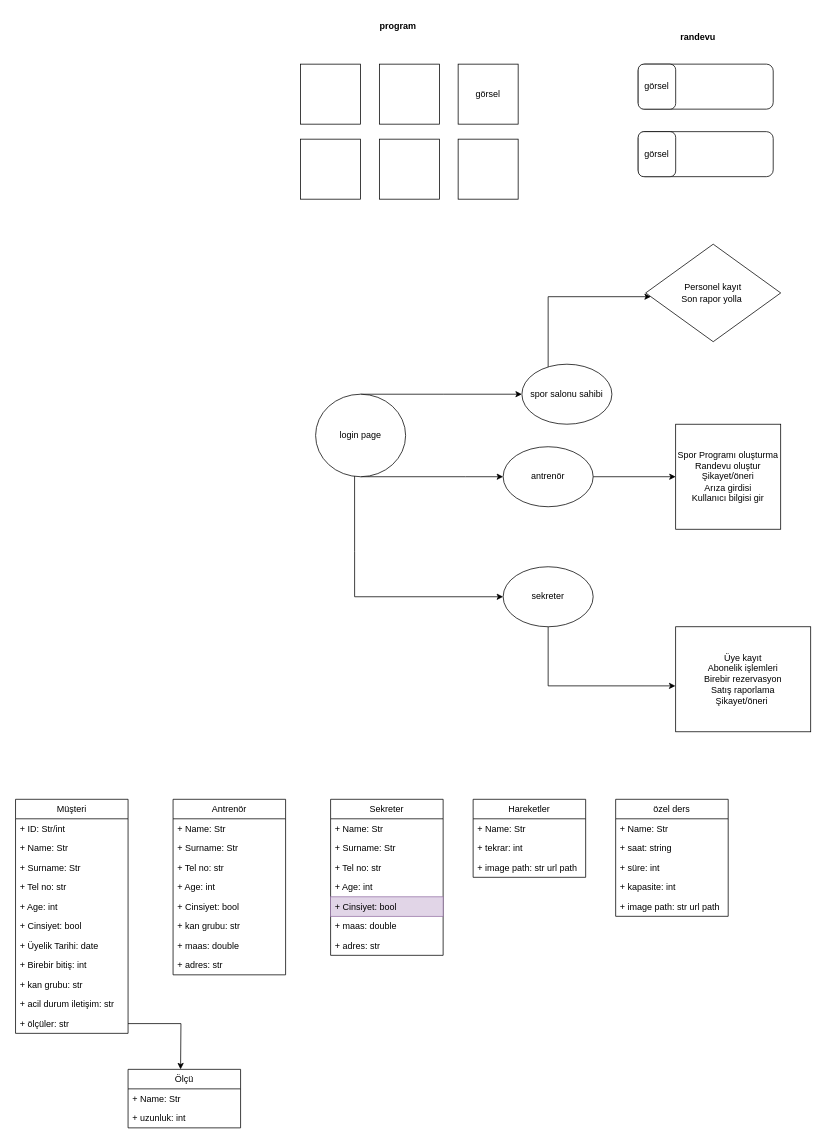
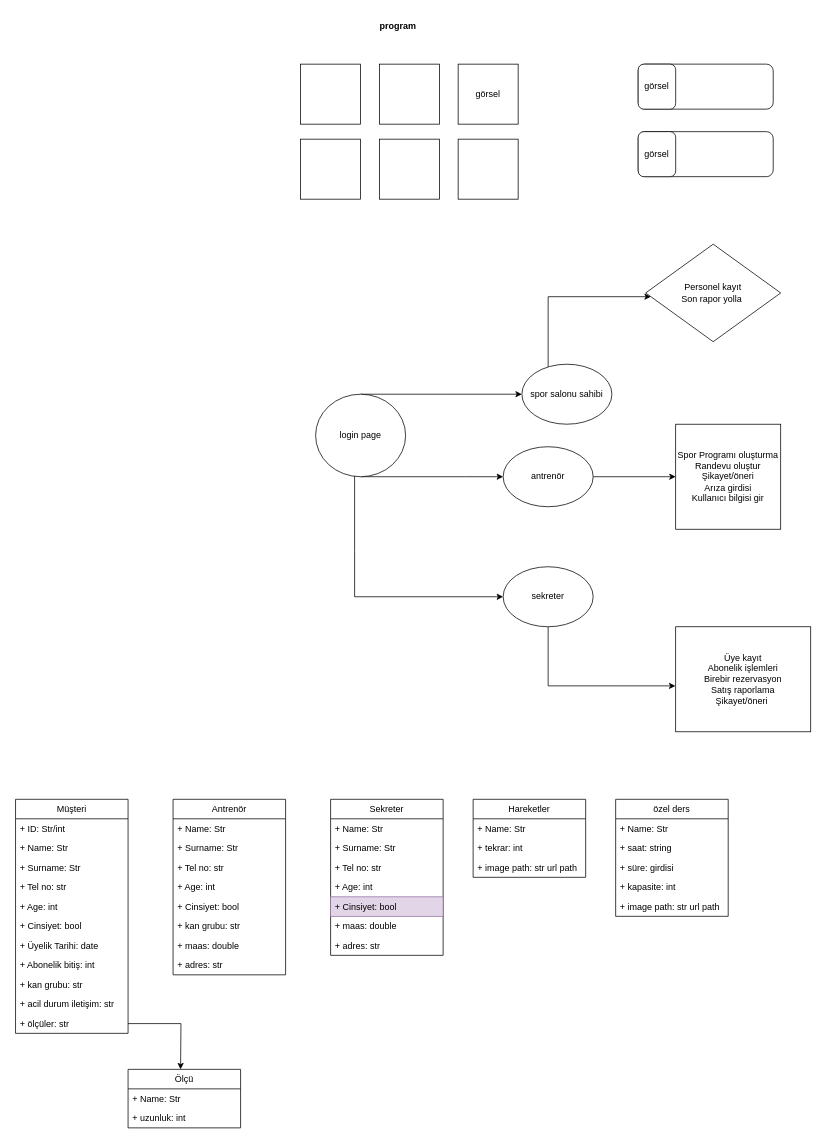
node "randevu": removed
node "+ süre: int": label "+ süre: int" -> "+ süre: girdisi"
node "+ Birebir bitiş: int": label "+ Birebir bitiş: int" -> "+ Abonelik bitiş: int"
